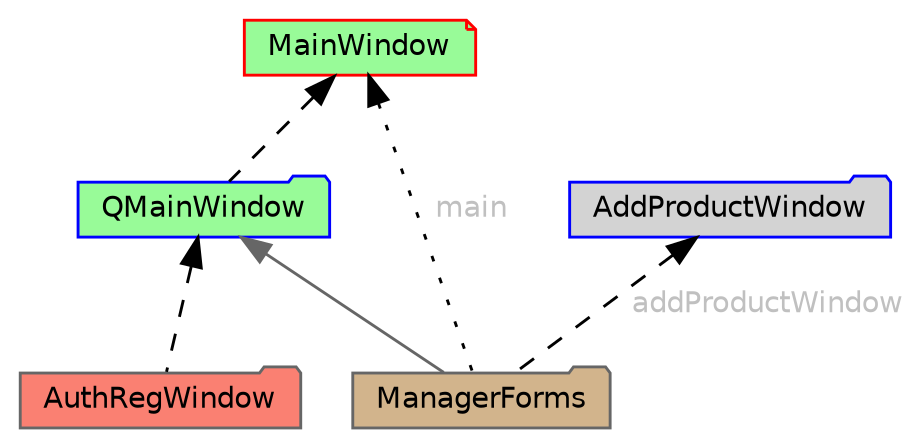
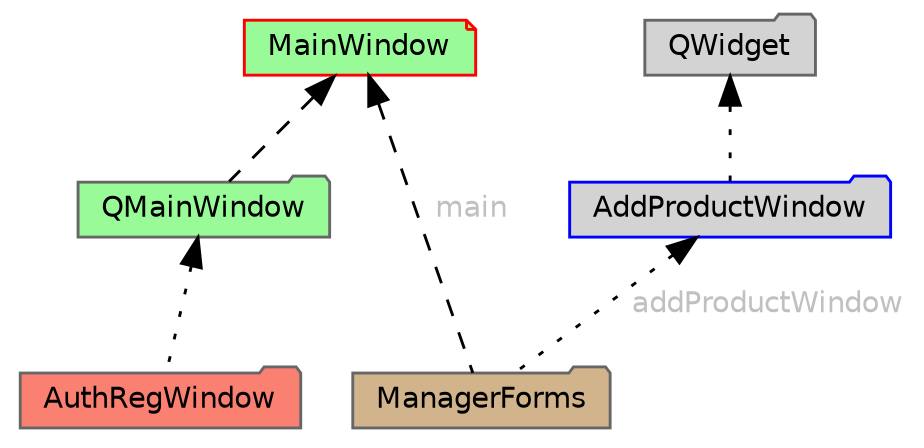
node "QWidget": added
node "QMainWindow": color blue -> gray40
edge "ManagerForms" -> "MainWindow": style dotted -> dashed
edge "ManagerForms" -> "QMainWindow": removed
edge "ManagerForms" -> "AddProductWindow": style dashed -> dotted
edge "AuthRegWindow" -> "QMainWindow": style dashed -> dotted
